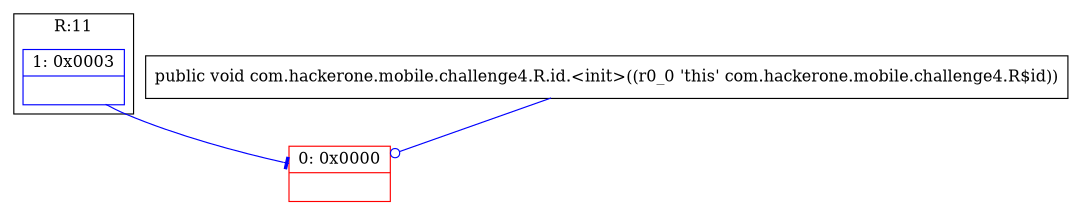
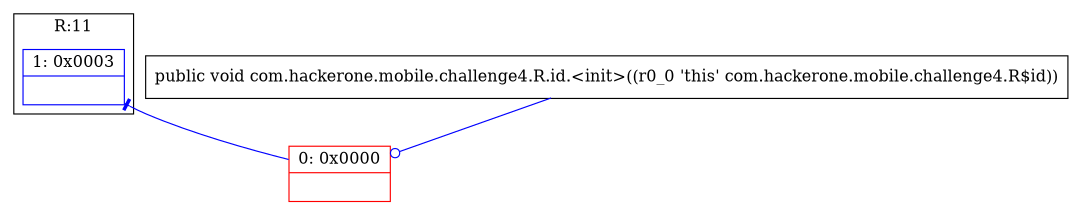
edge "1: 0x0003" -> "0: 0x0000": reversed
